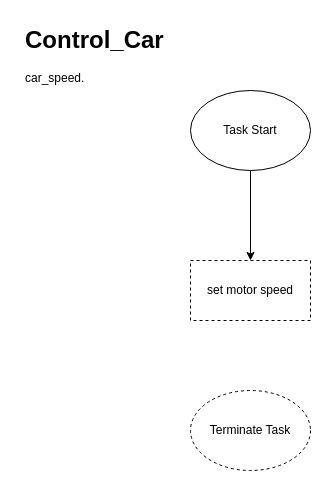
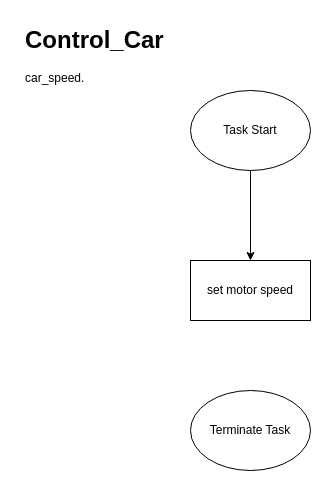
node "set motor speed": style dashed -> solid
node "Terminate Task": style dashed -> solid
